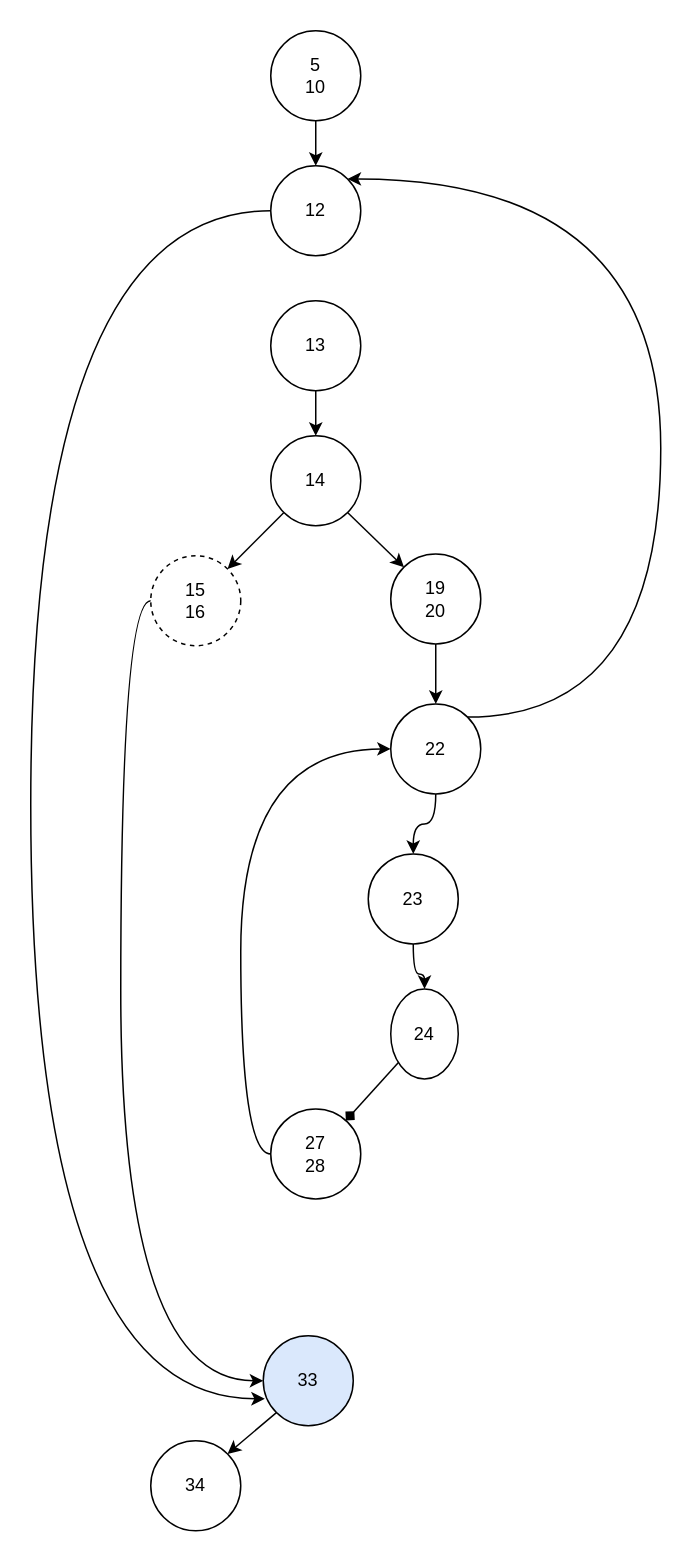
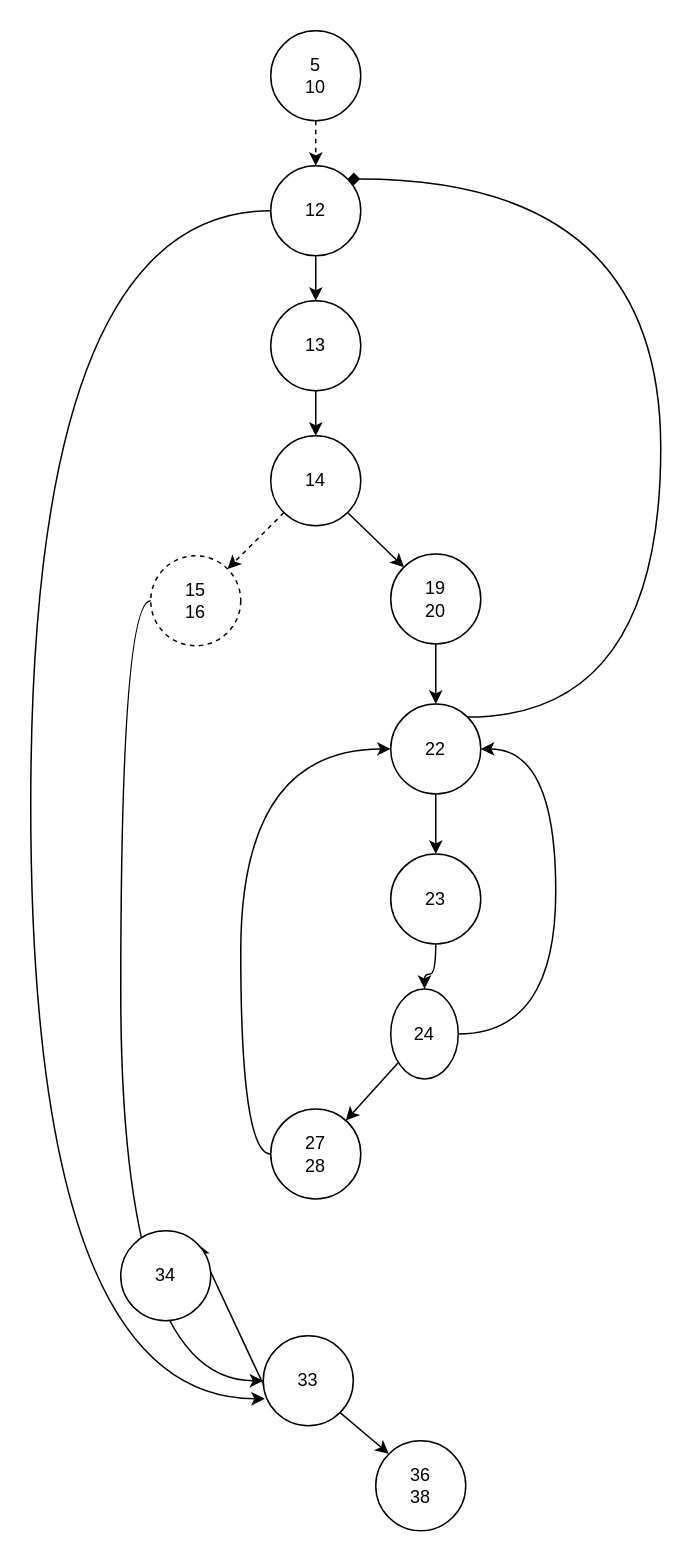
edge "5 10" -> "12": style solid -> dashed
edge "22" -> "12": arrowhead classic -> diamond
edge "12" -> "13": added
edge "14" -> "15 16": style solid -> dashed
node "23": moved (413, 899) -> (436, 899)
edge "24" -> "22": added
edge "24" -> "27 28": arrowhead diamond -> classic
node "33": fillcolor #dae8fc -> #ffffff
edge "33" -> "36 38": added
node "34": moved (196, 1486) -> (166, 1276)
node "36 38": added
